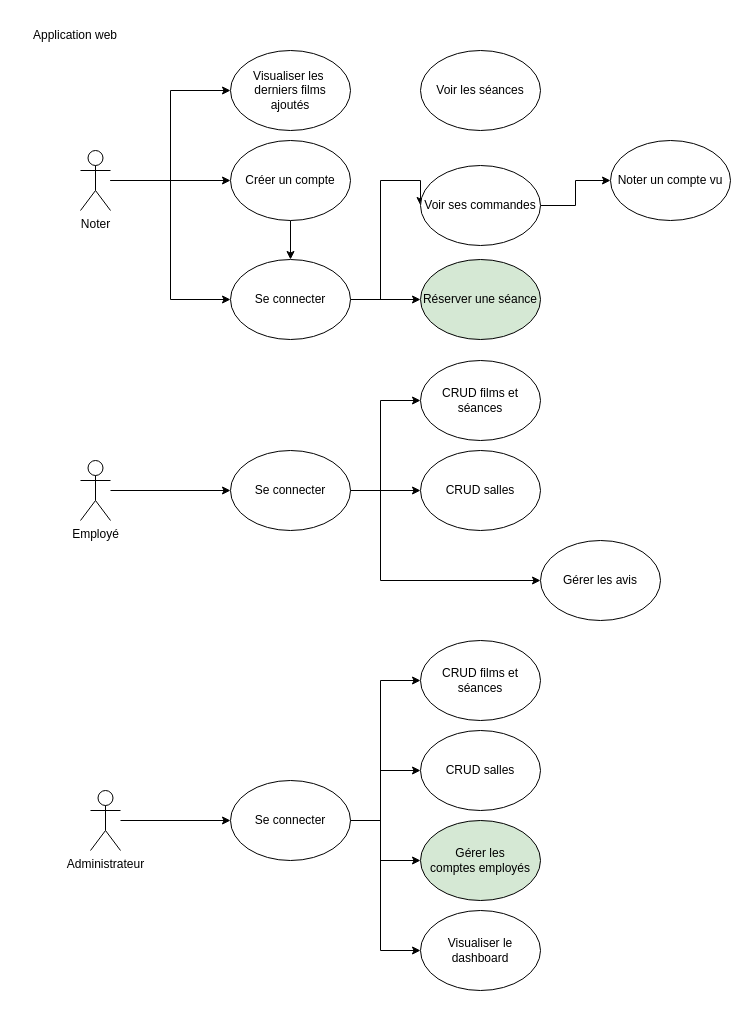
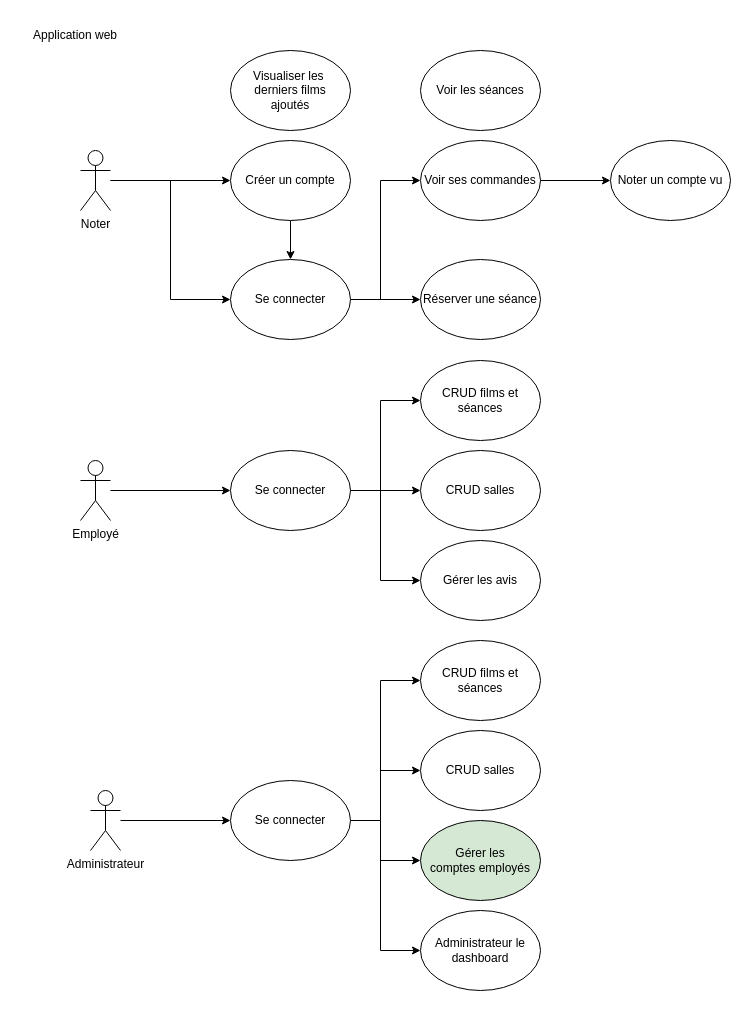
edge "Noter" -> "Visualiser les derniers films ajoutés": removed
node "Voir ses commandes": moved (481, 206) -> (481, 181)
node "Réserver une séance": fillcolor #d5e8d4 -> #ffffff
node "Gérer les avis": moved (601, 581) -> (481, 581)
node "Visualiser le dashboard": label "Visualiser le dashboard" -> "Administrateur le dashboard"
